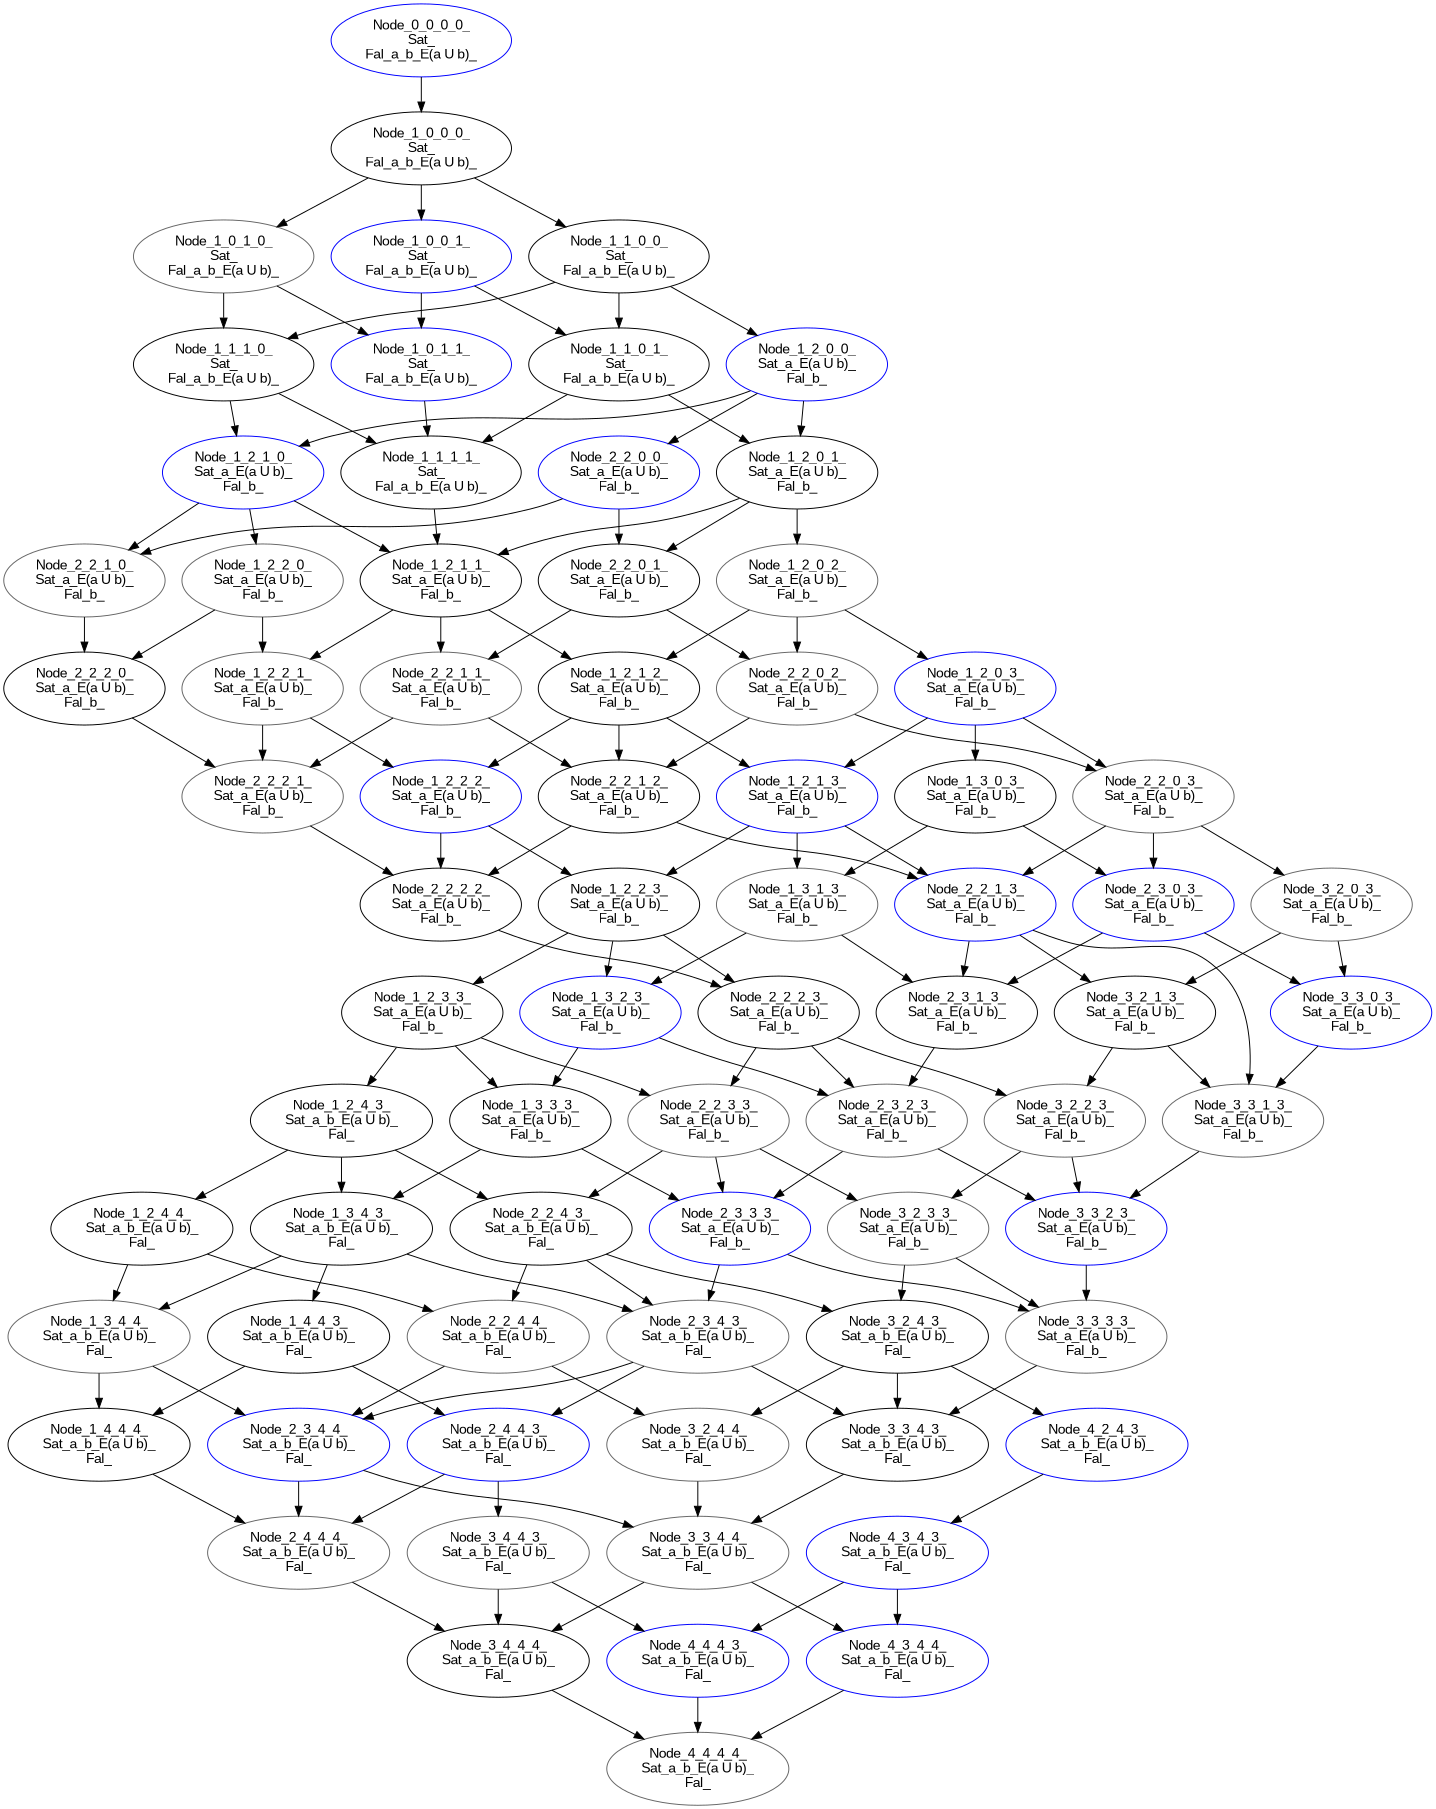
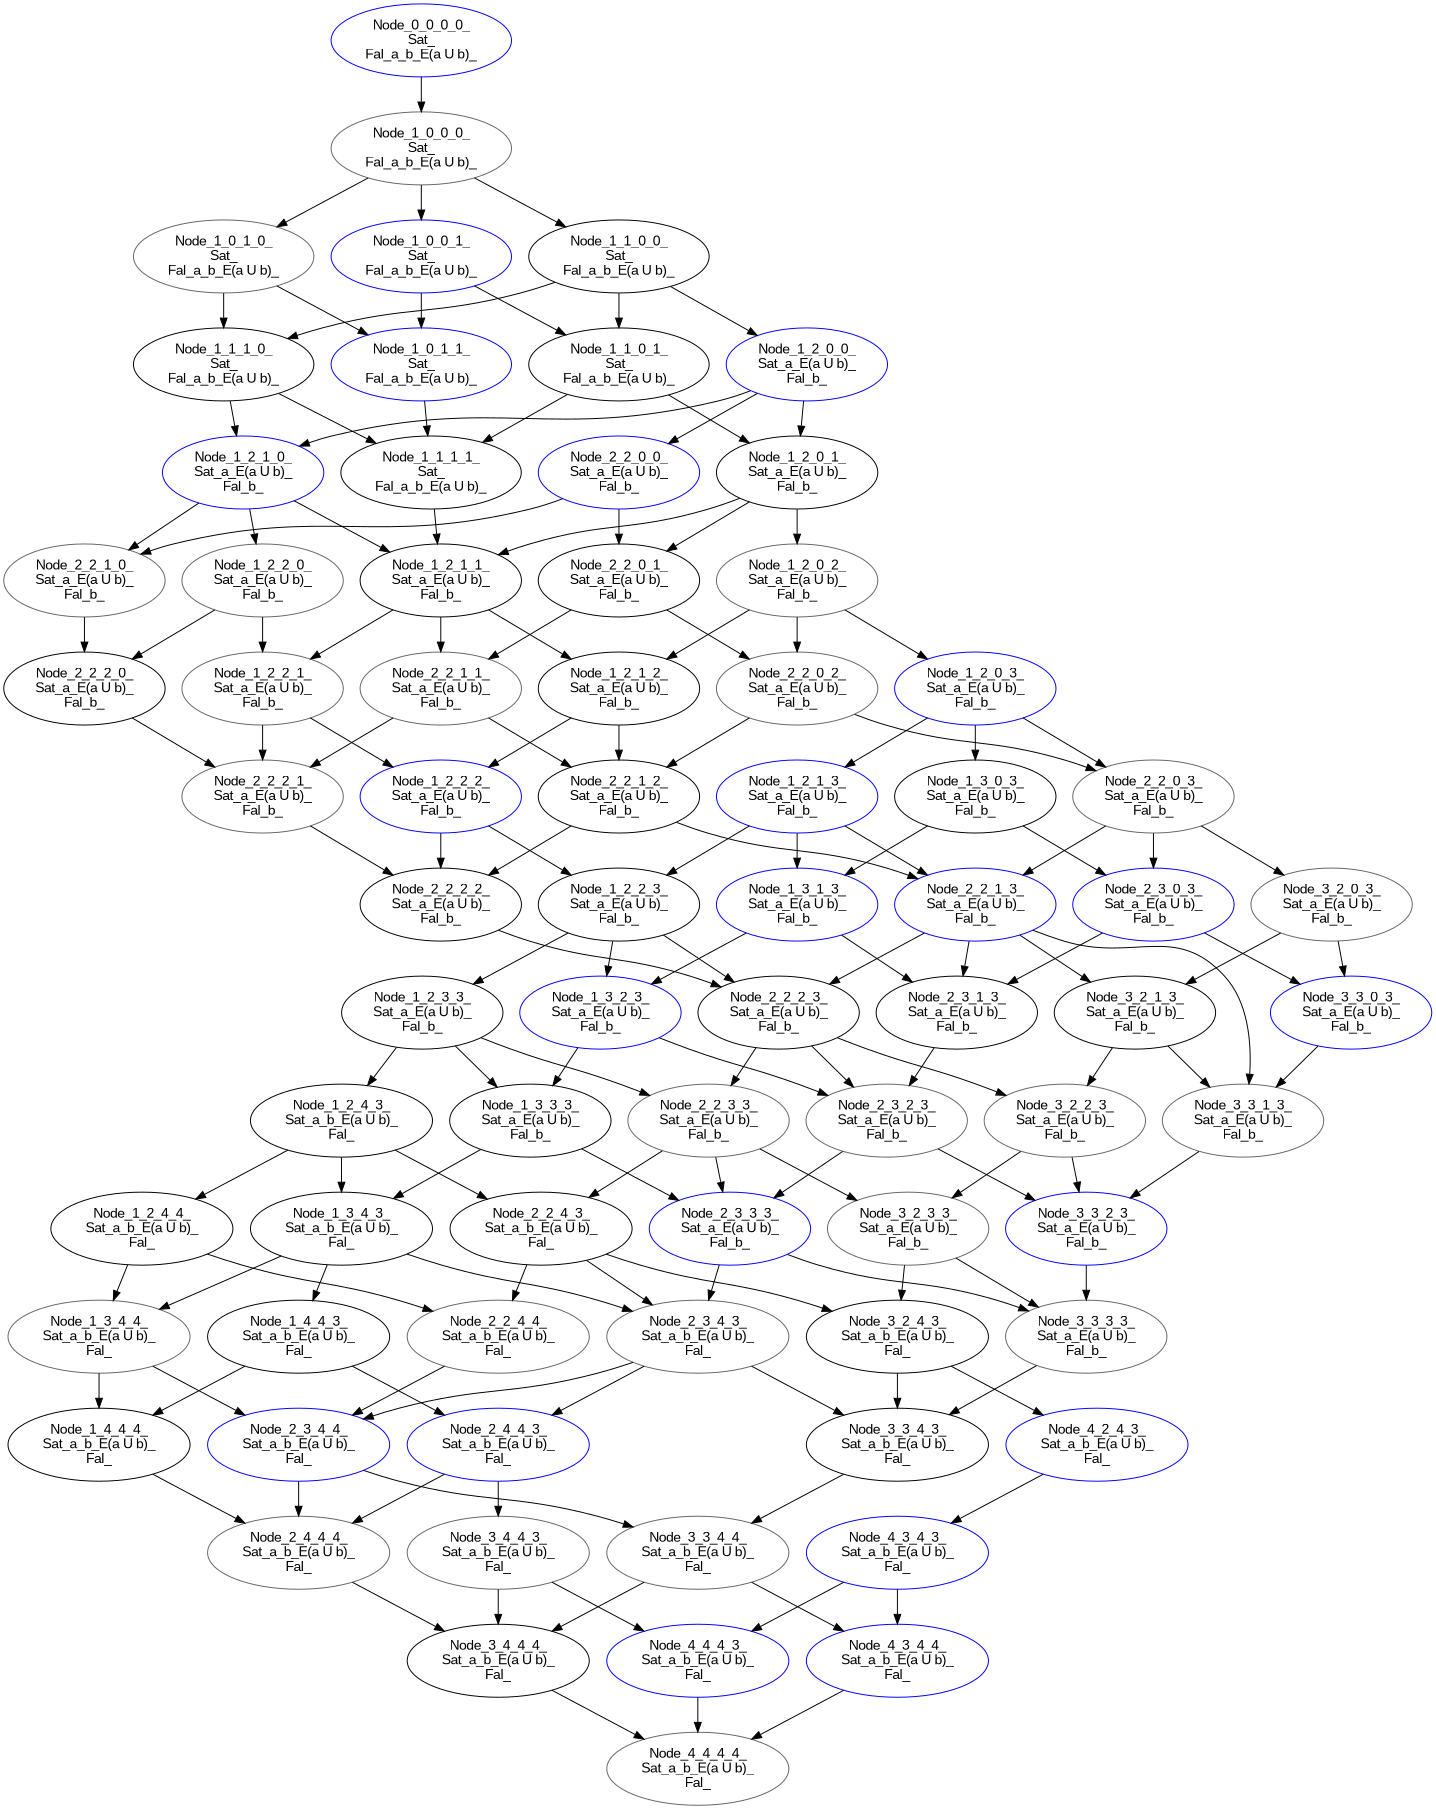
node "Node_1_0_0_0_ Sat_ Fal_a_b_E(a U b)_": color black -> gray40
edge "Node_1_2_1_2_ Sat_a_E(a U b)_ Fal_b_" -> "Node_1_2_1_3_ Sat_a_E(a U b)_ Fal_b_": removed
node "Node_1_3_1_3_ Sat_a_E(a U b)_ Fal_b_": color gray40 -> blue
edge "Node_2_2_1_3_ Sat_a_E(a U b)_ Fal_b_" -> "Node_2_2_2_3_ Sat_a_E(a U b)_ Fal_b_": added
node "Node_3_2_4_4_ Sat_a_b_E(a U b)_ Fal_": removed
